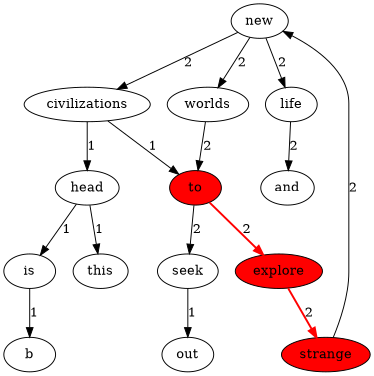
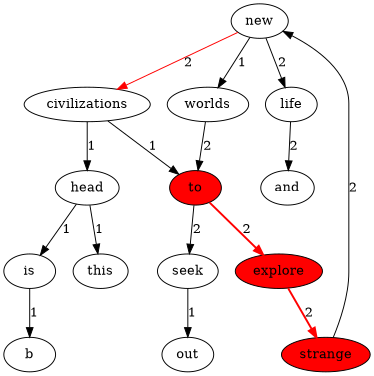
edge "new" -> "civilizations": color black -> red
edge "new" -> "worlds": label "2" -> "1"
